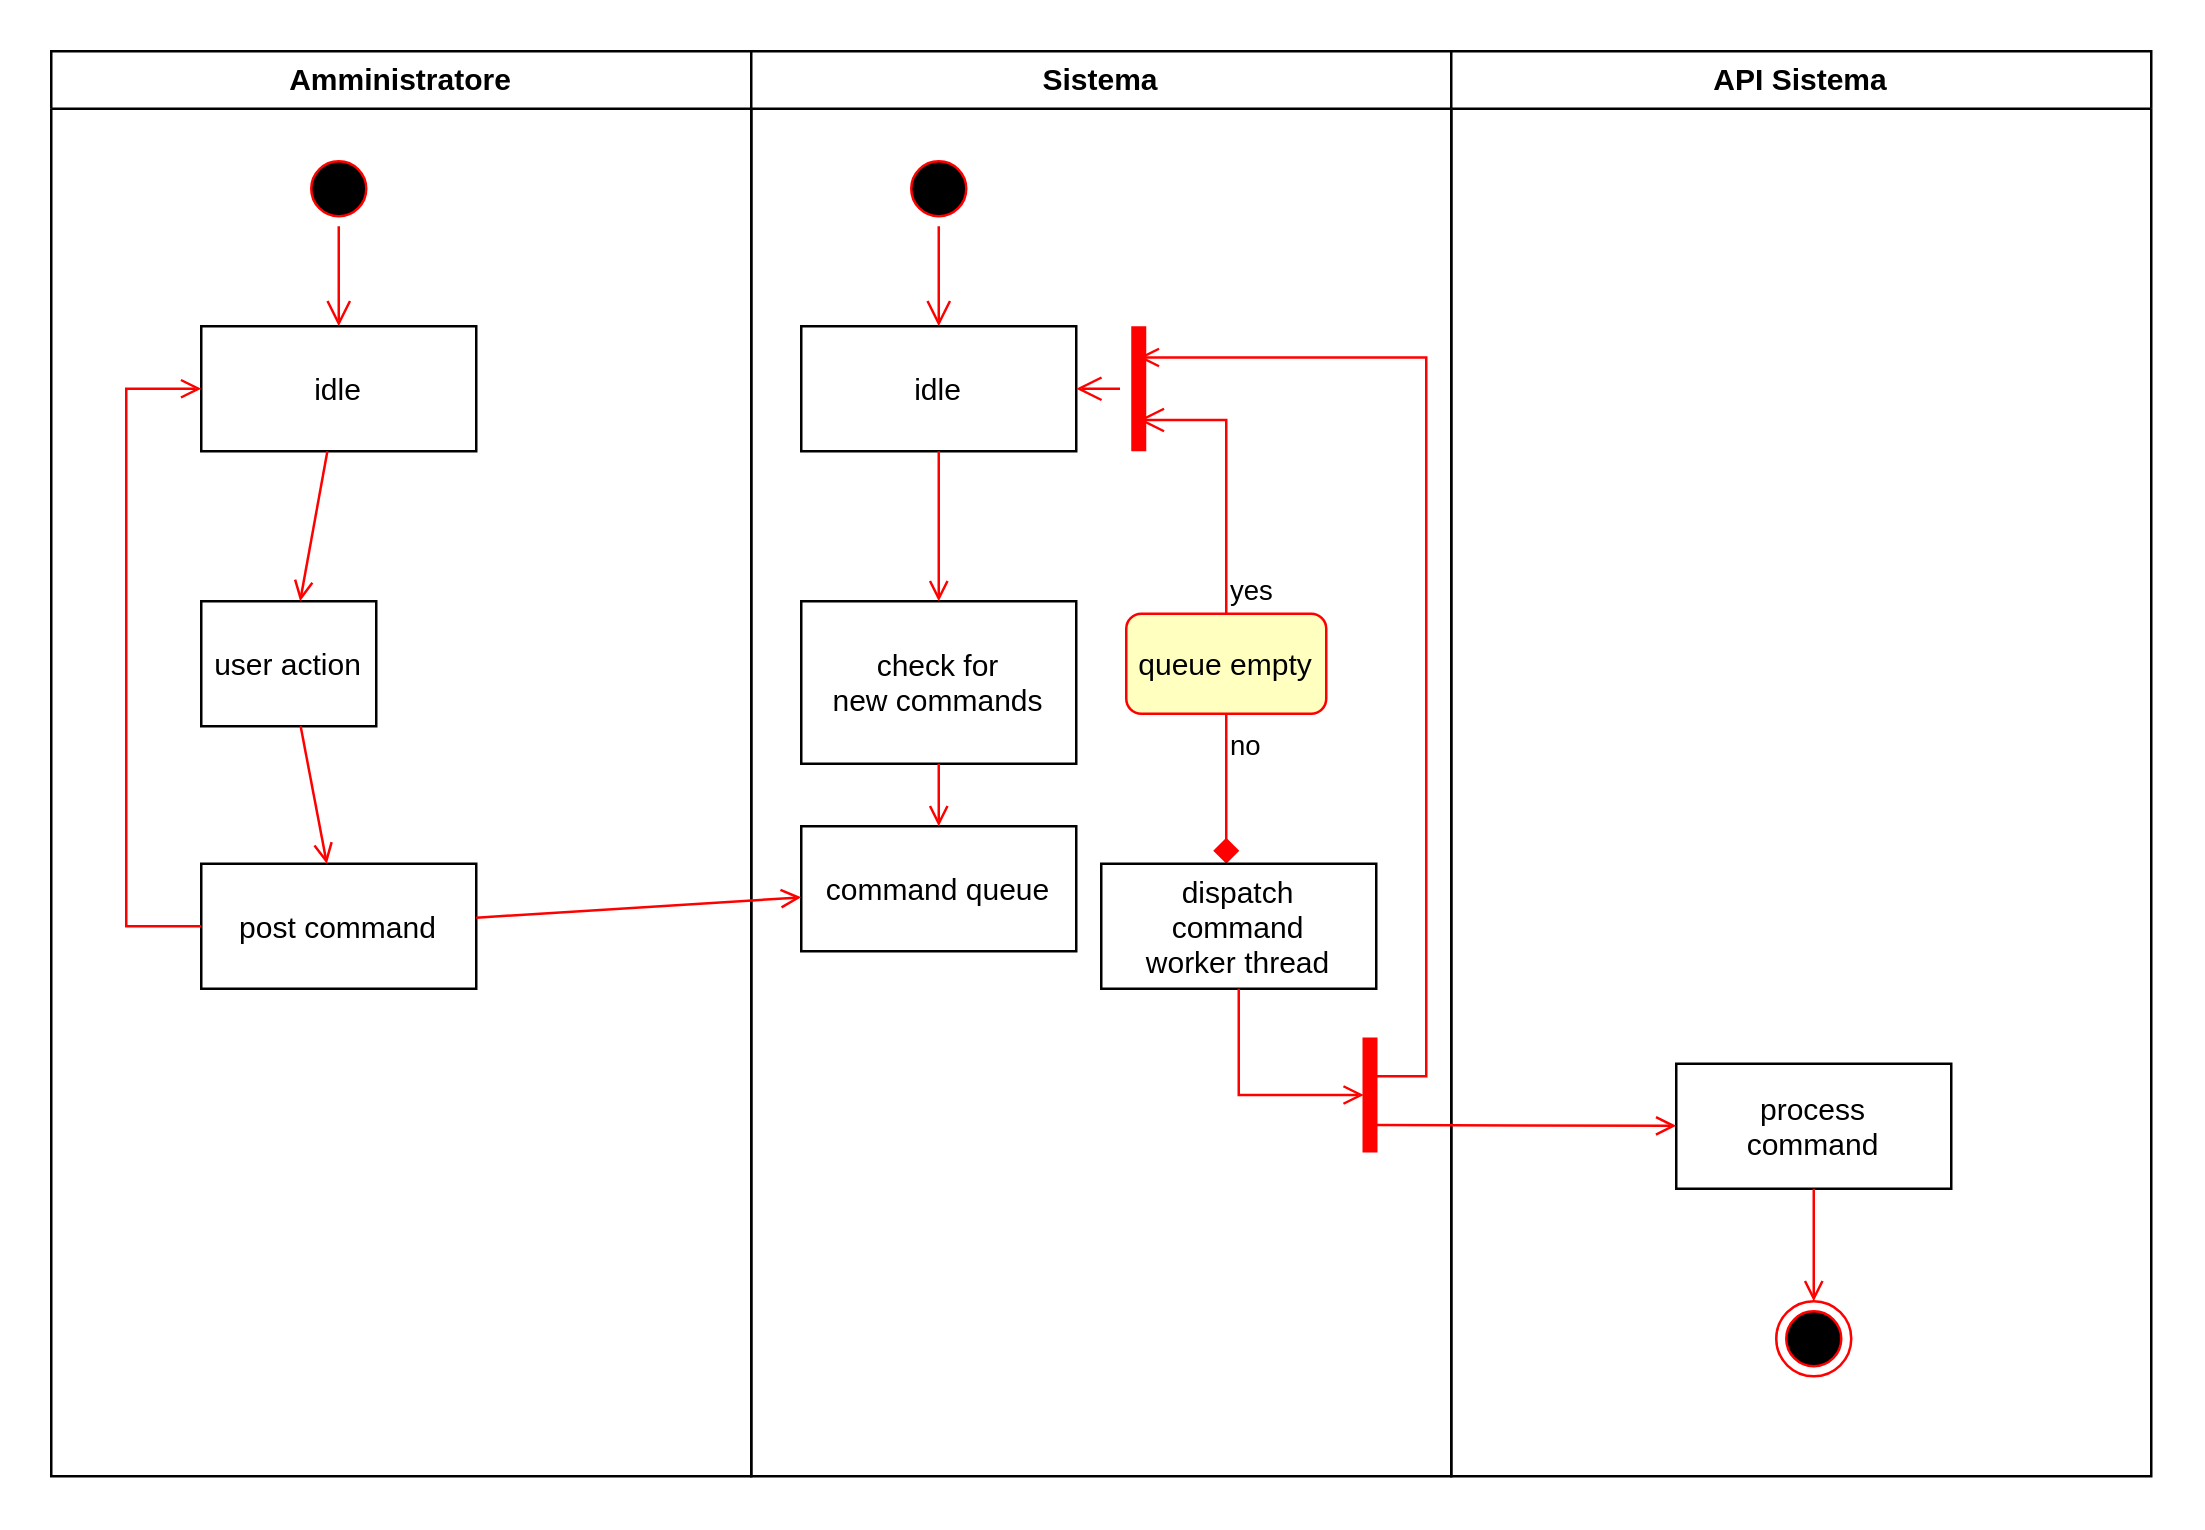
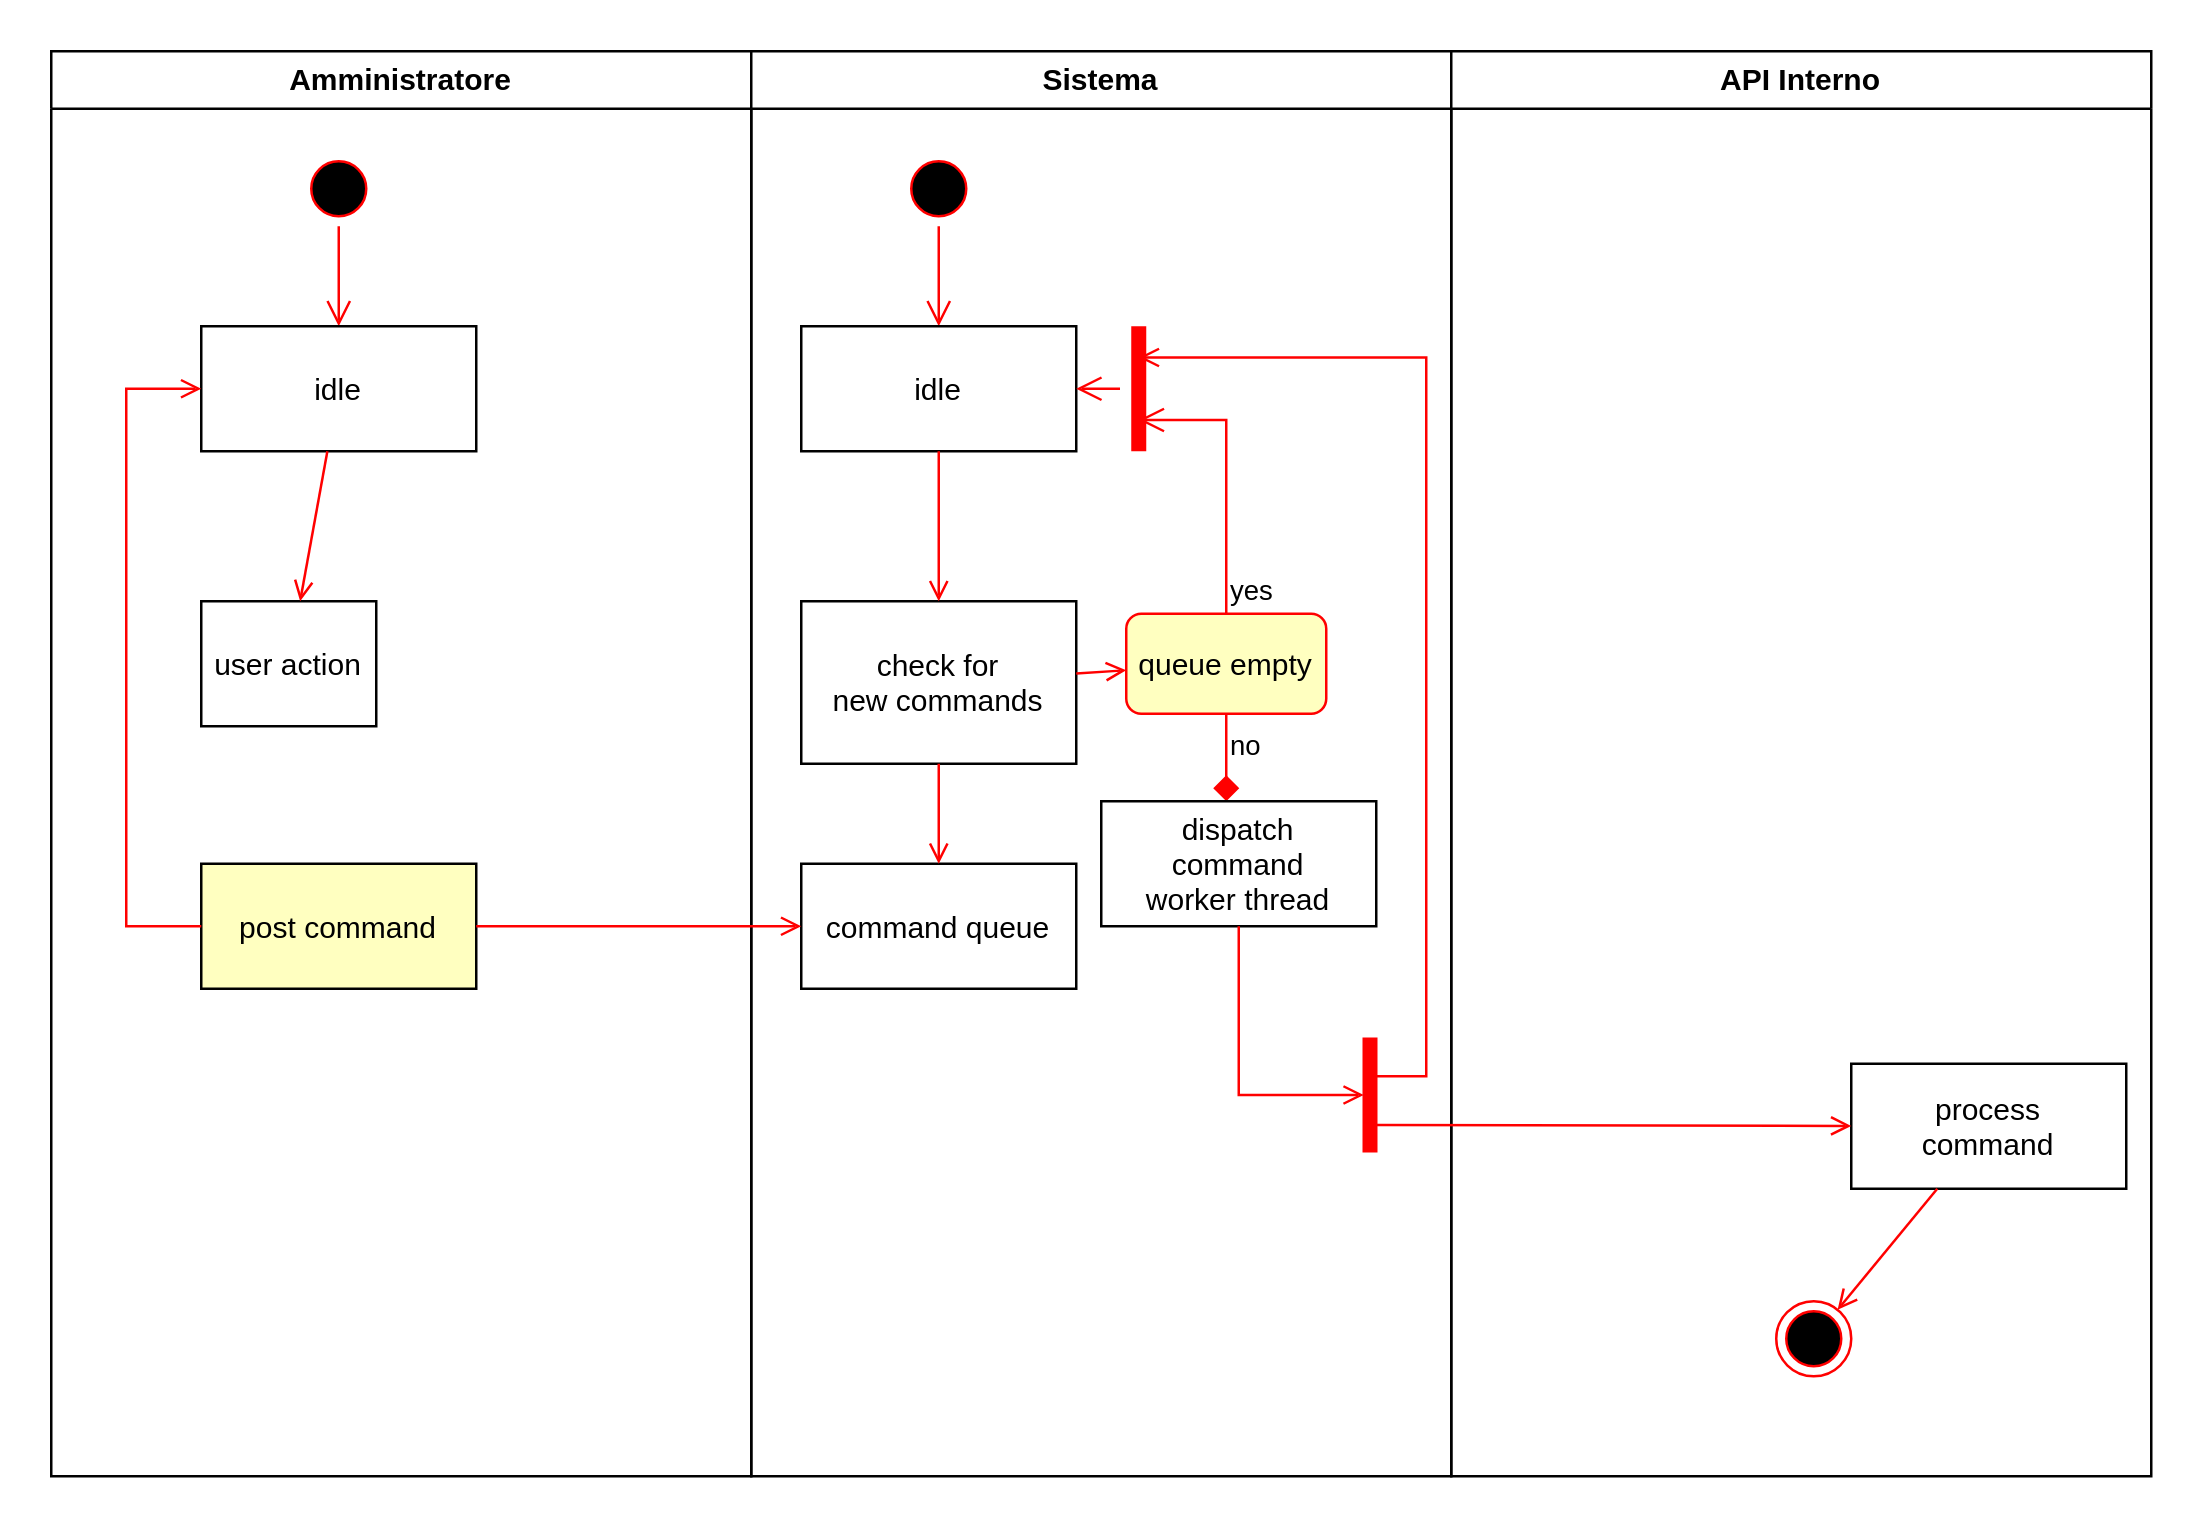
node "API Sistema": label "API Sistema" -> "API Interno"
edge "check for new commands" -> "queue empty": added
edge "user action" -> "post command": removed
node "command queue": moved (939, 889) -> (939, 926)
node "post command": fillcolor #ffffff -> #ffffc0
node "dispatch command worker thread": moved (1239, 926) -> (1239, 864)
node "process command": moved (1814, 1126) -> (1989, 1126)
